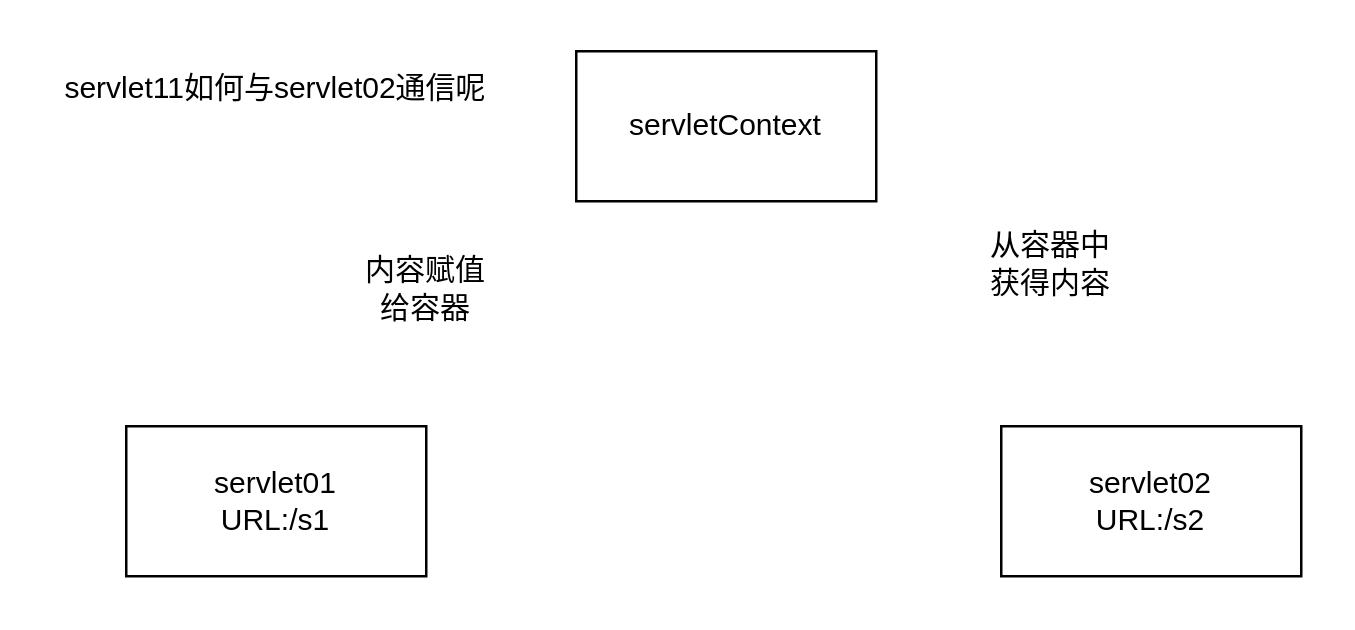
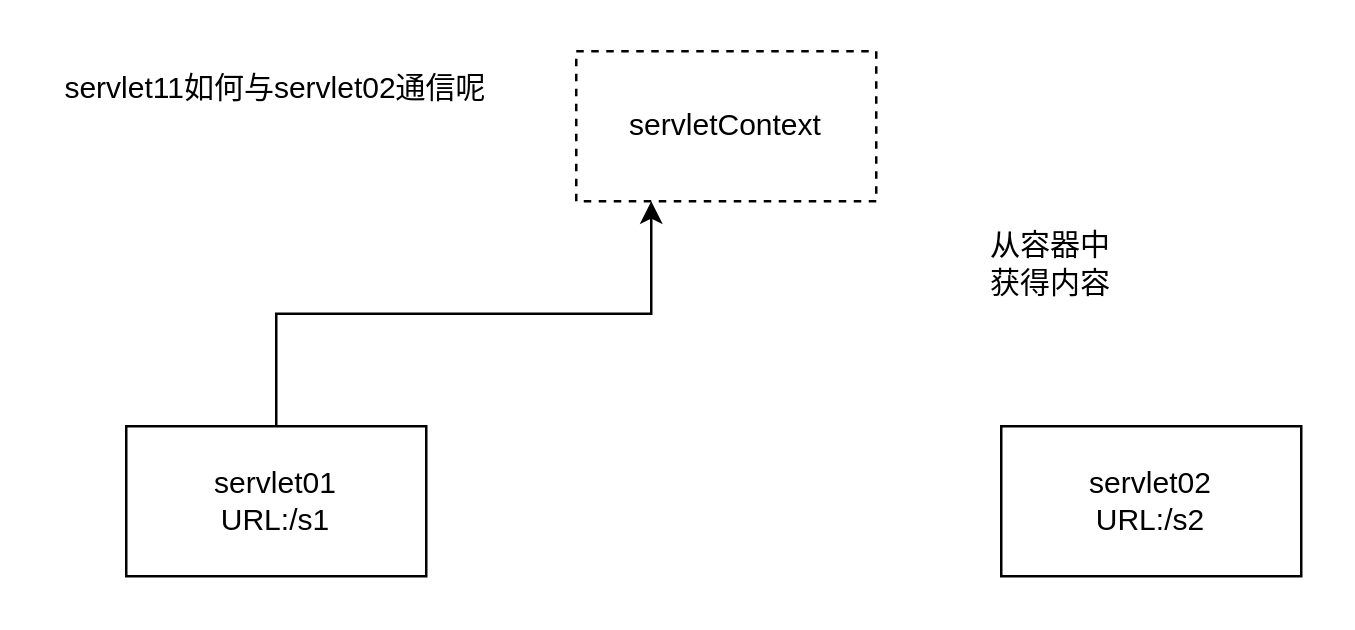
node "servletContext": style solid -> dashed
node "内容赋值给容器": removed
edge "servlet01 URL:/s1" -> "servletContext": added
